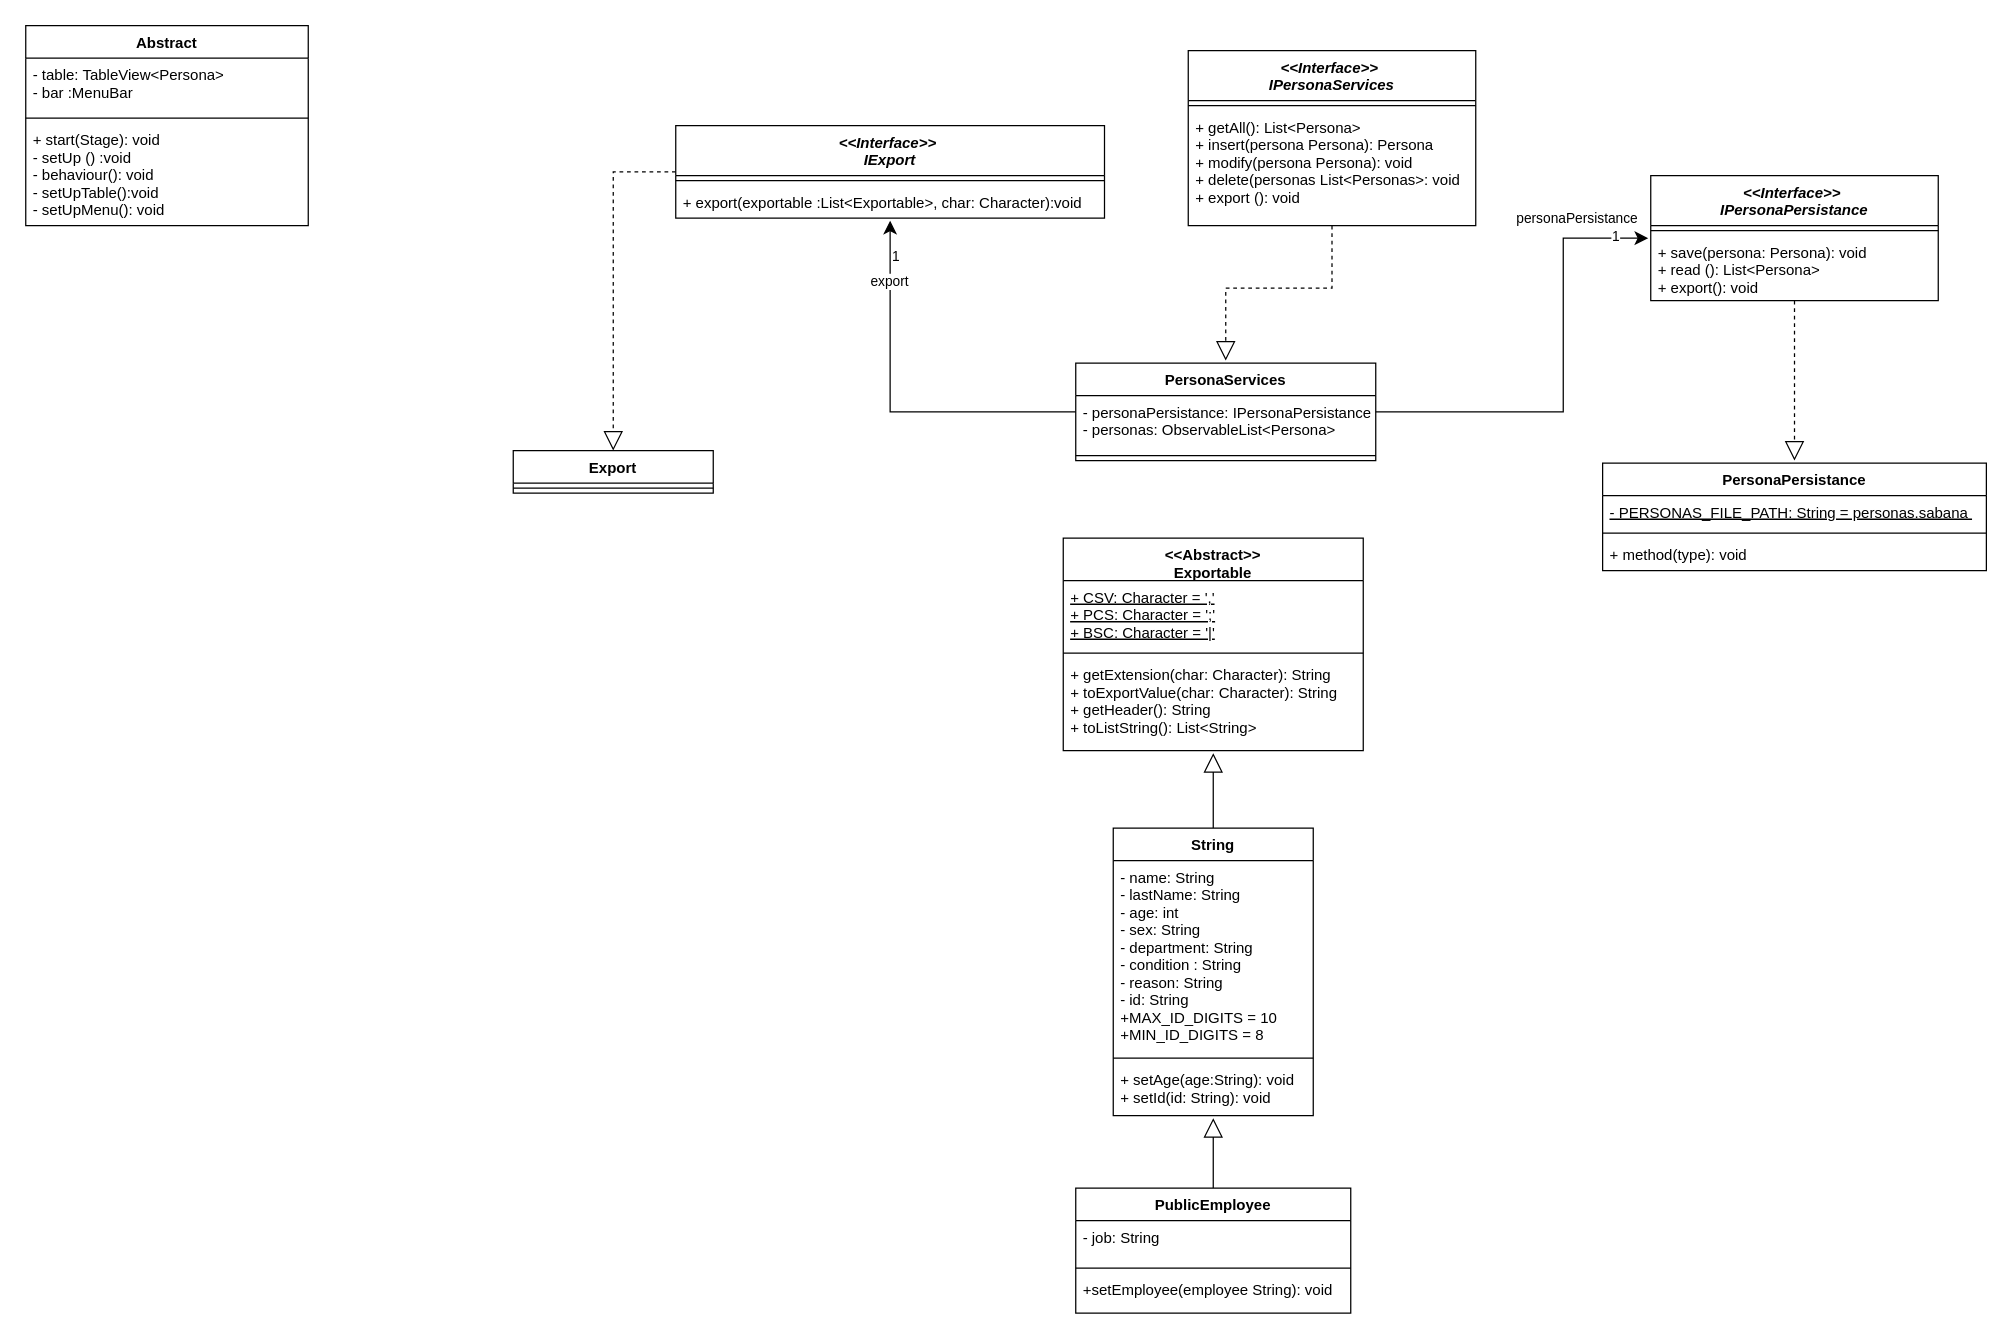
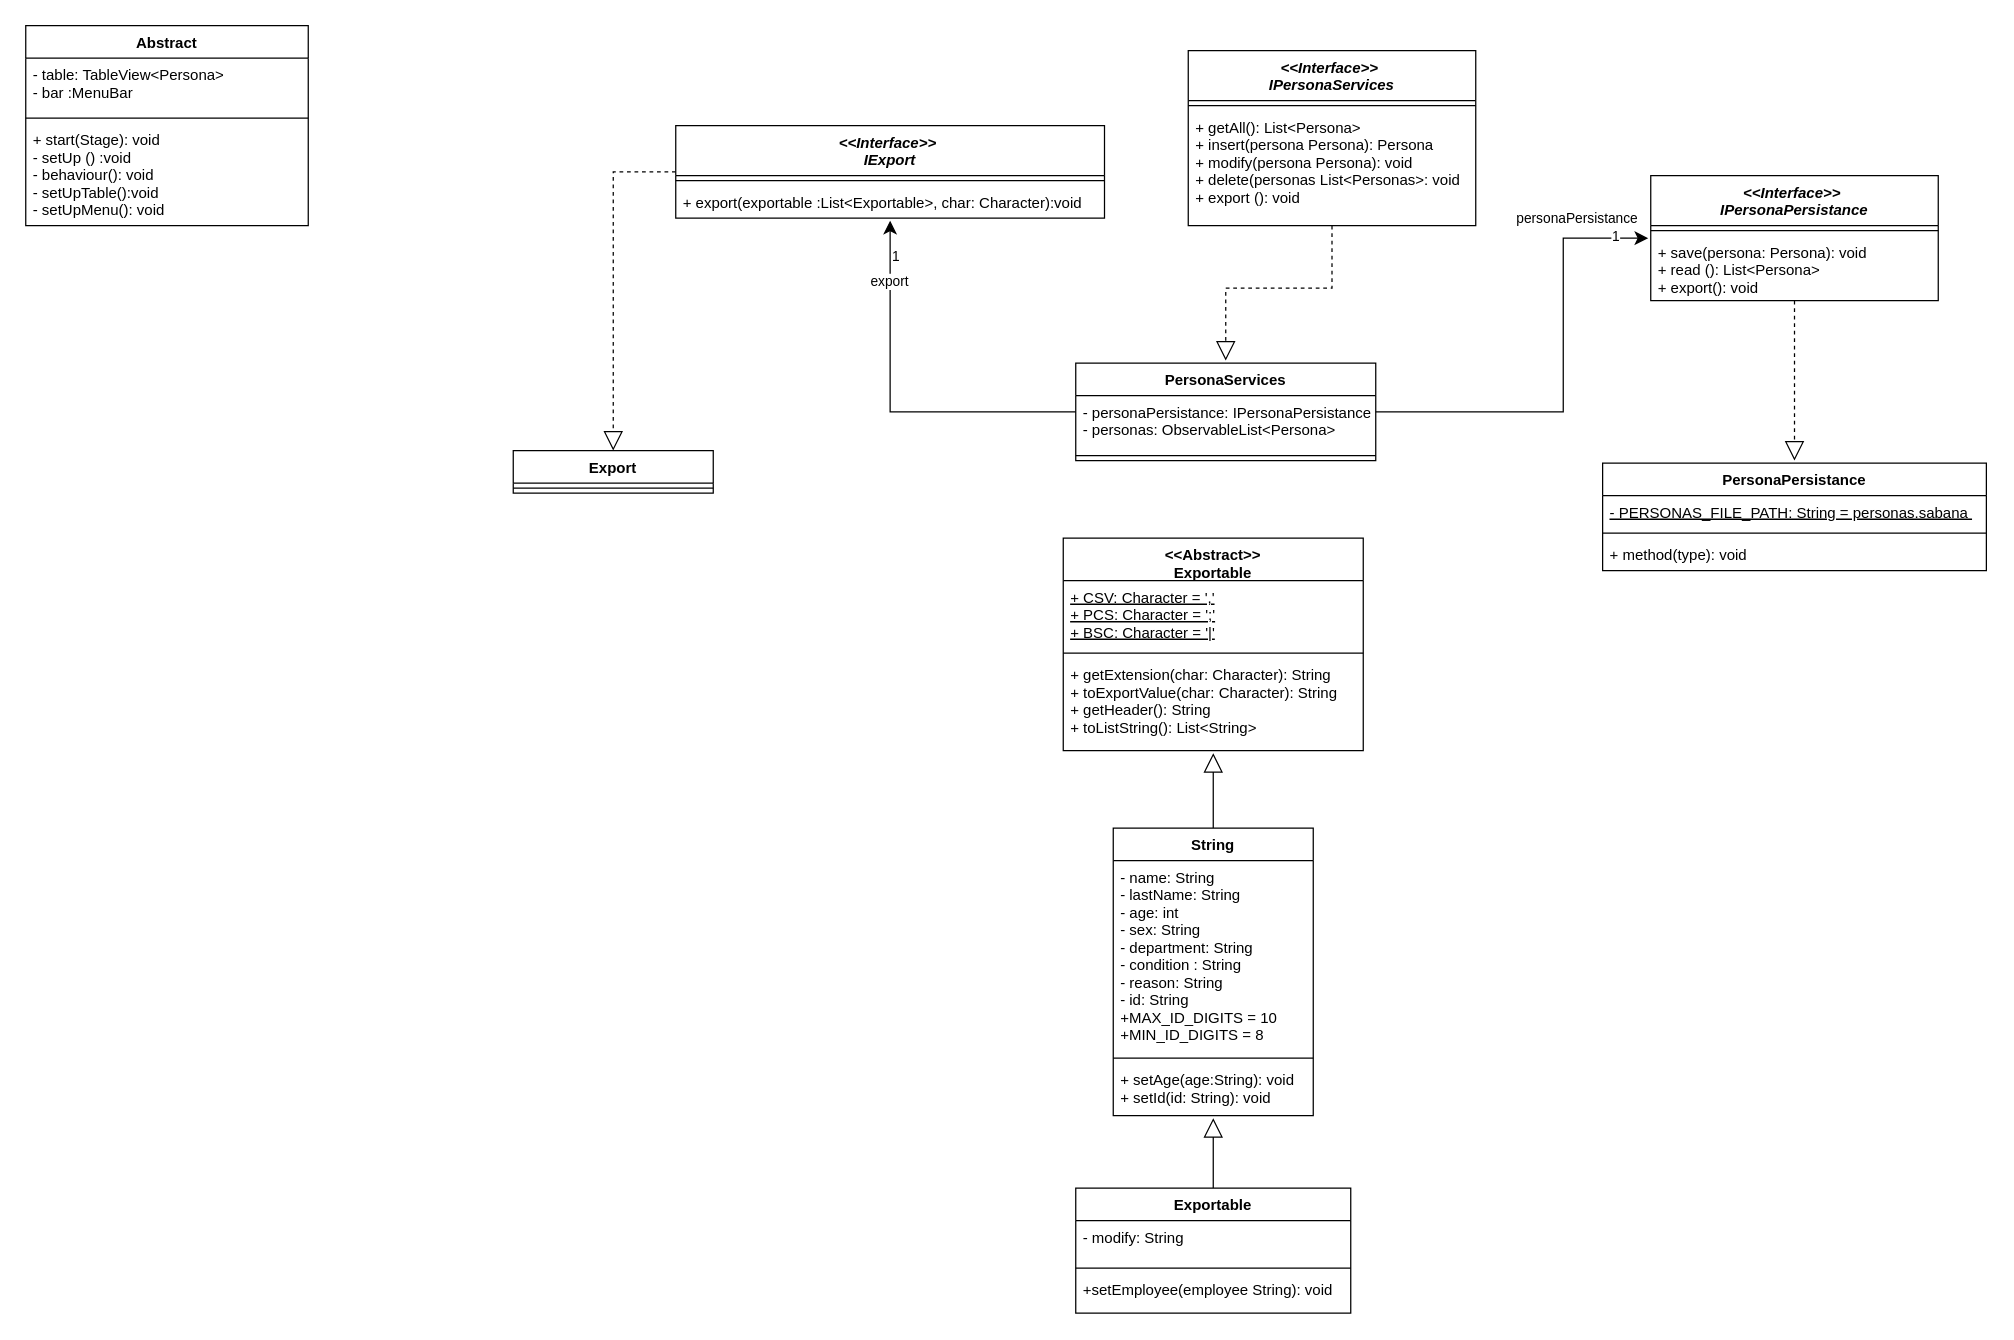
node "PublicEmployee": label "PublicEmployee" -> "Exportable"
node "- job: String": label "- job: String" -> "- modify: String"
